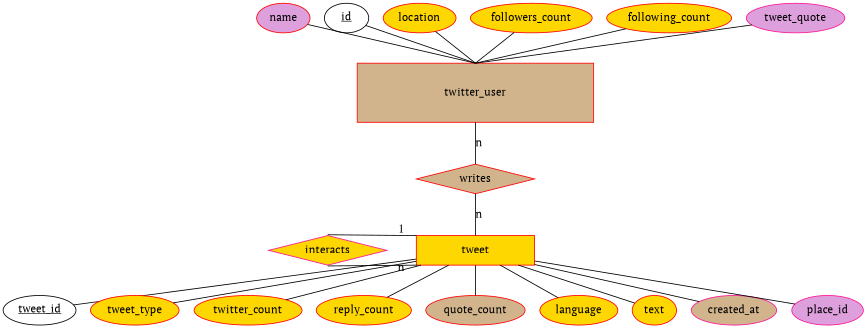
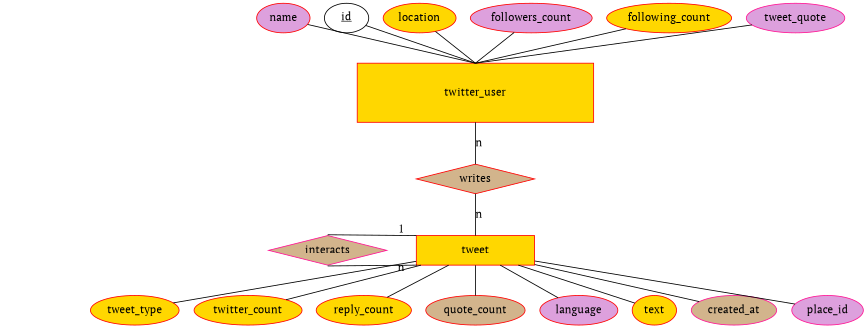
node "followers_count": fillcolor gold -> plum
node "twitter_user": fillcolor tan -> gold
node "interacts": fillcolor gold -> tan
node "tweet_id": removed
node "language": fillcolor gold -> plum
